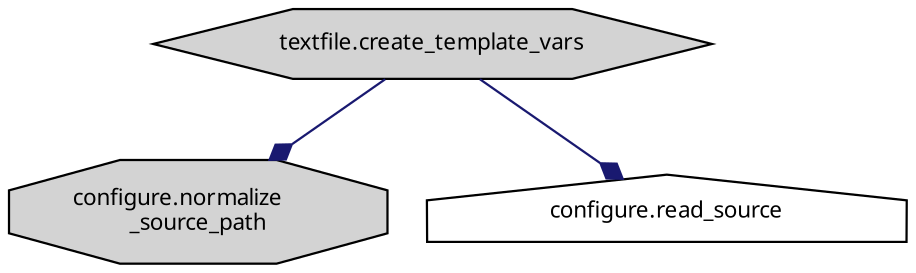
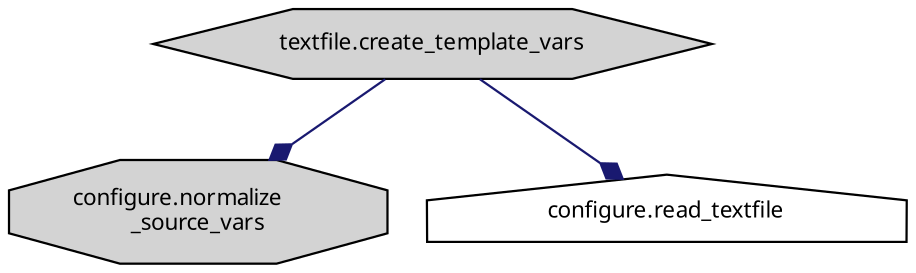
node "configure.normalize _source_path": label "configure.normalize _source_path" -> "configure.normalize _source_vars"
node "configure.read_source": label "configure.read_source" -> "configure.read_textfile"
